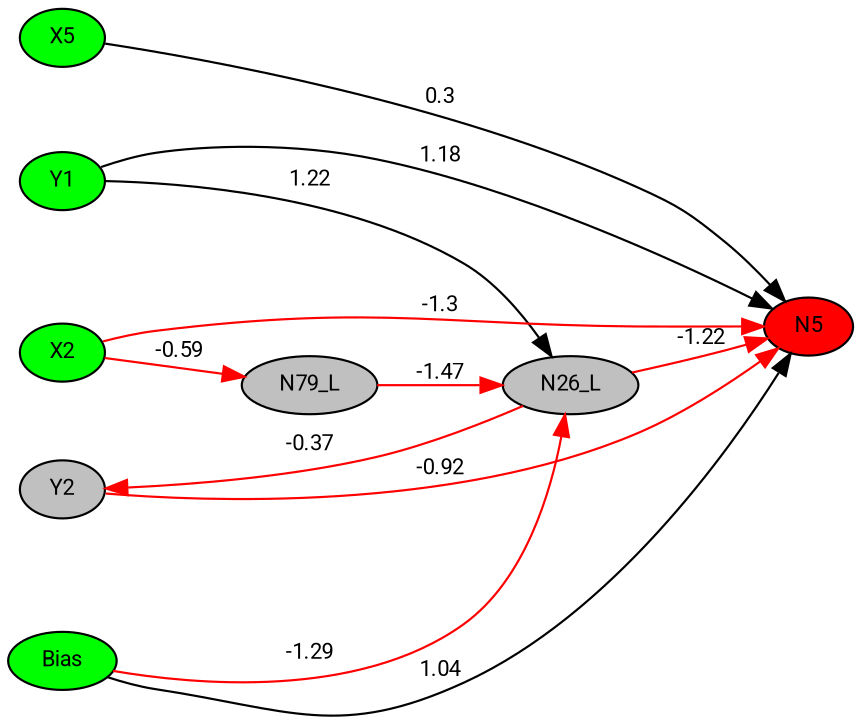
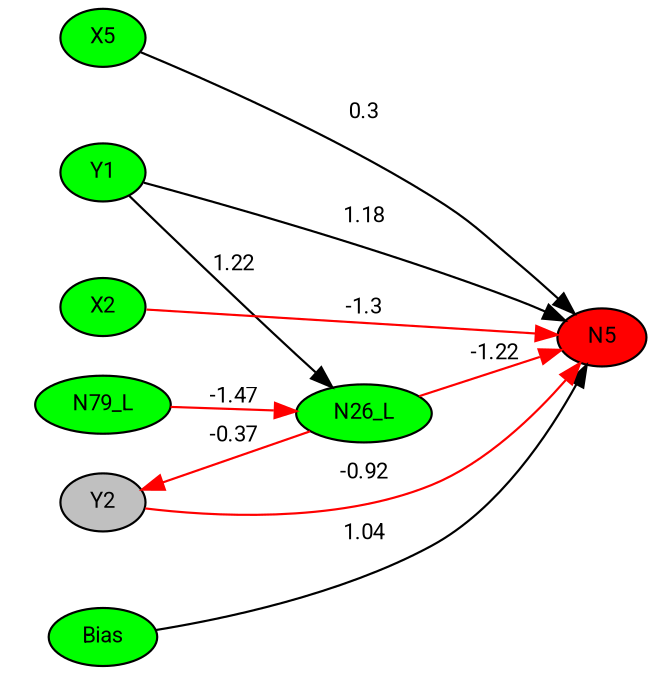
edge "X2" -> "N79_L": removed, label "-0.59"
node "N79_L": fillcolor gray -> green
node "N26_L": fillcolor gray -> green
edge "Bias" -> "N26_L": removed, label "-1.29"
